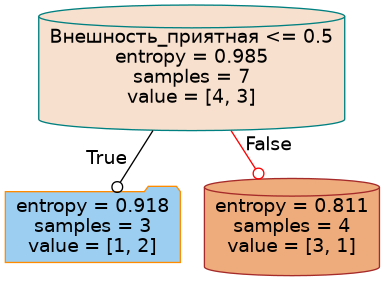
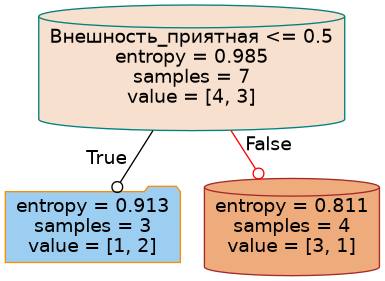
node "entropy = 0.918 samples = 3 value = [1, 2]": label "entropy = 0.918 samples = 3 value = [1, 2]" -> "entropy = 0.913 samples = 3 value = [1, 2]"
